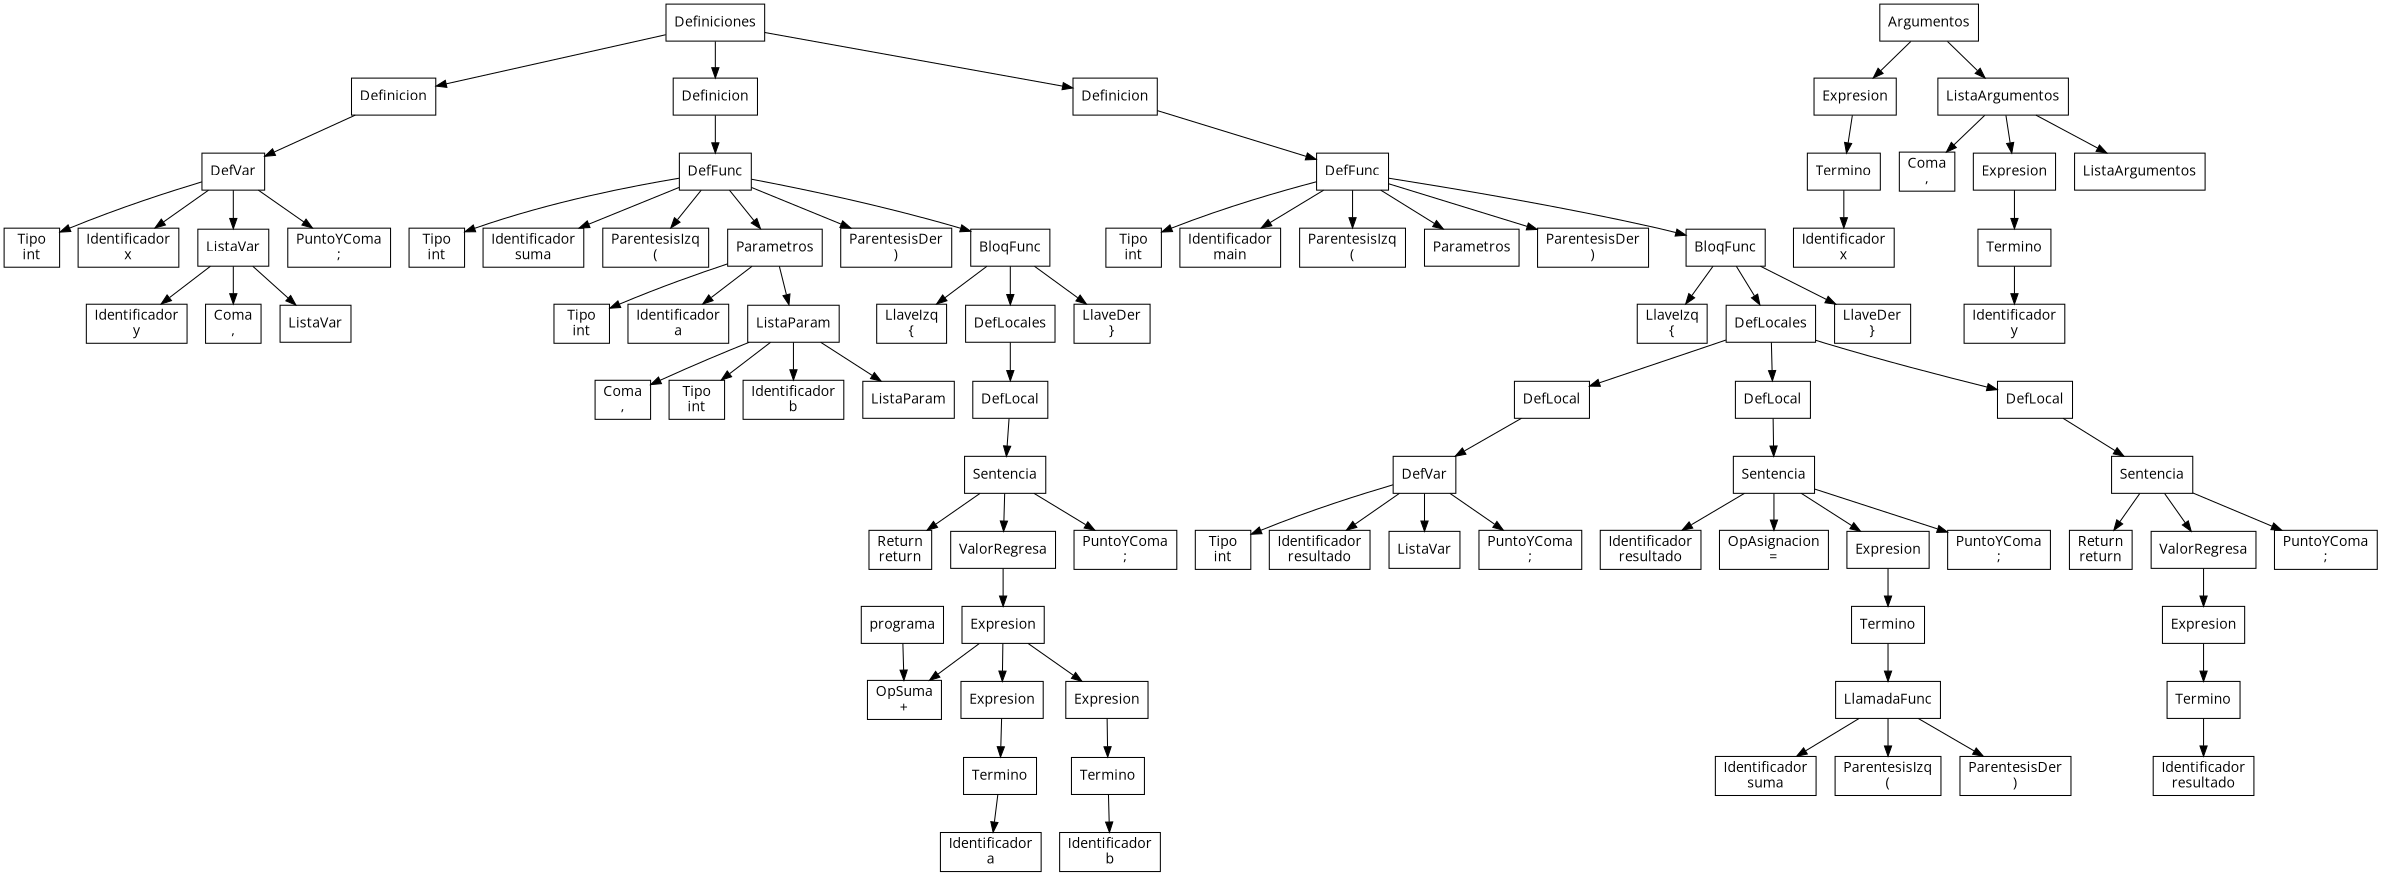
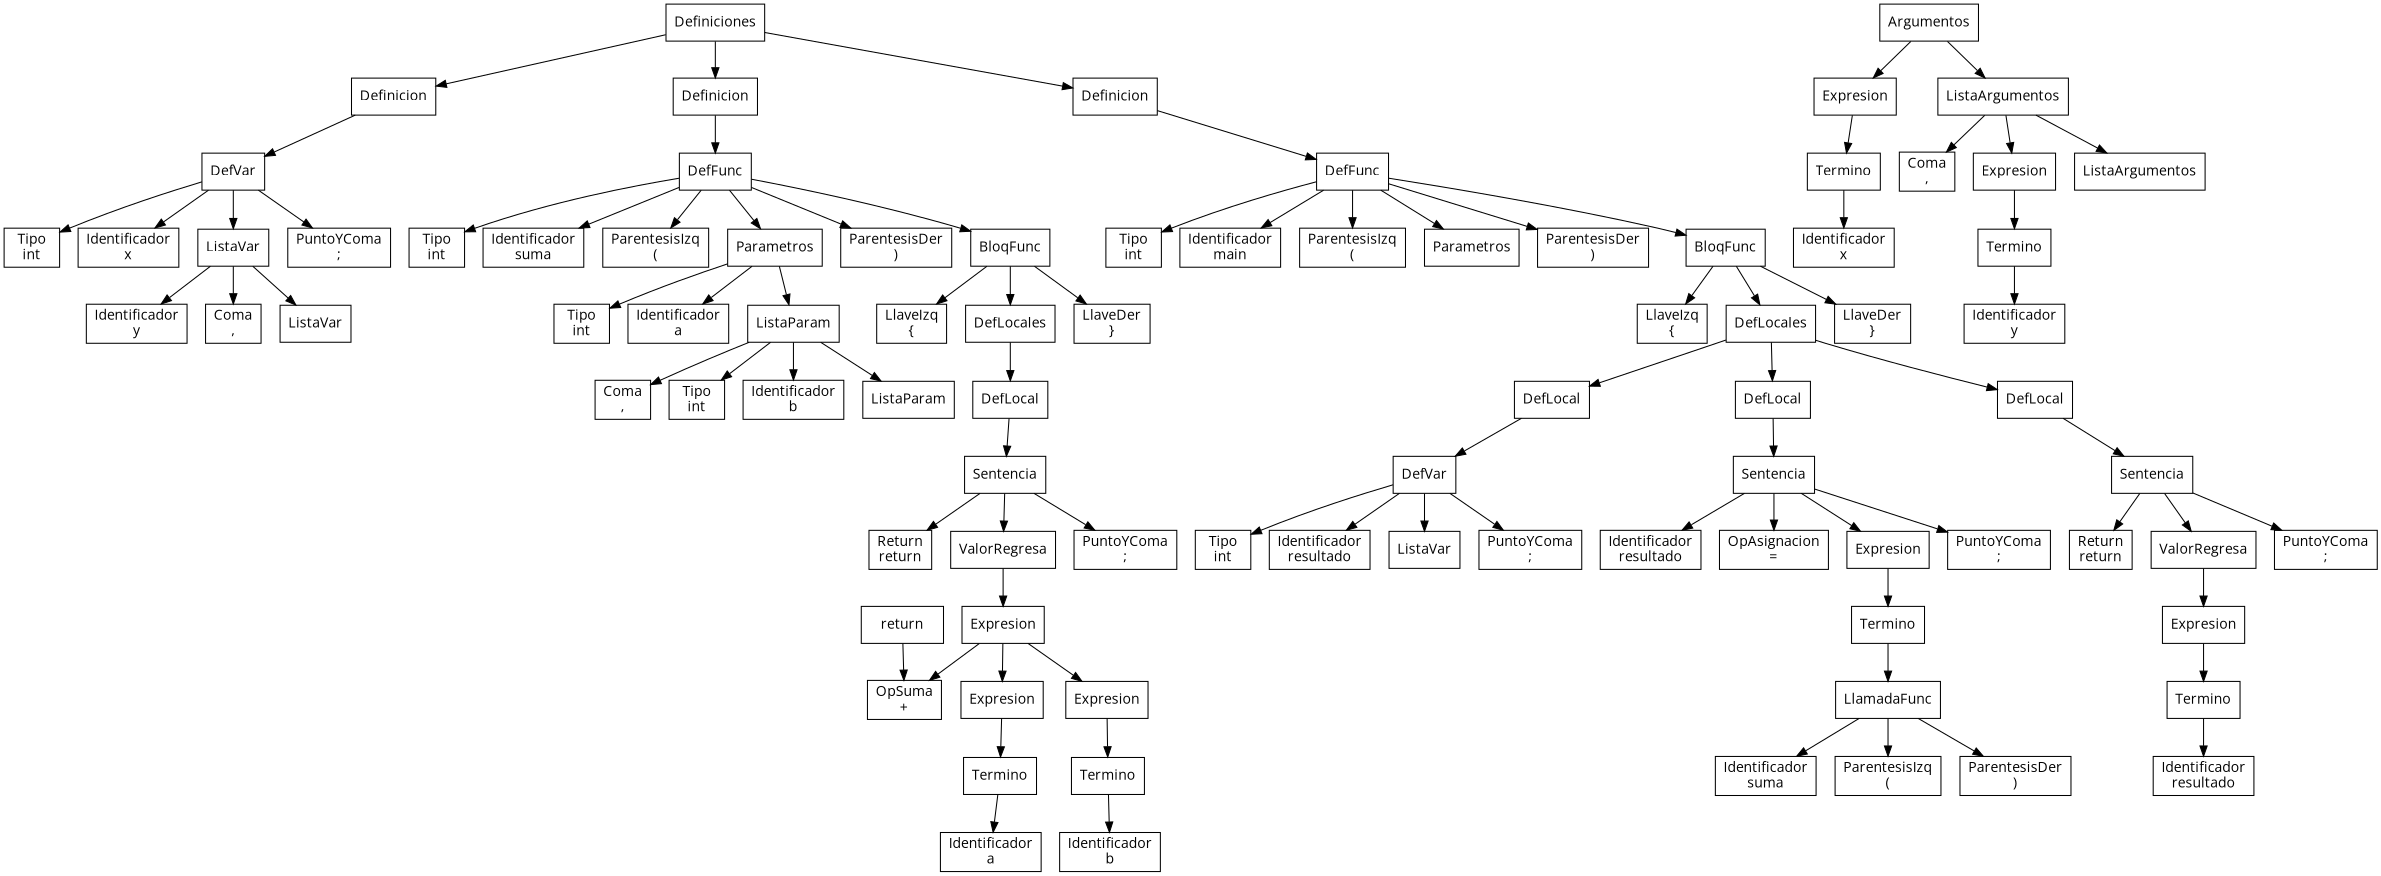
node "programa": label "programa" -> "return"
